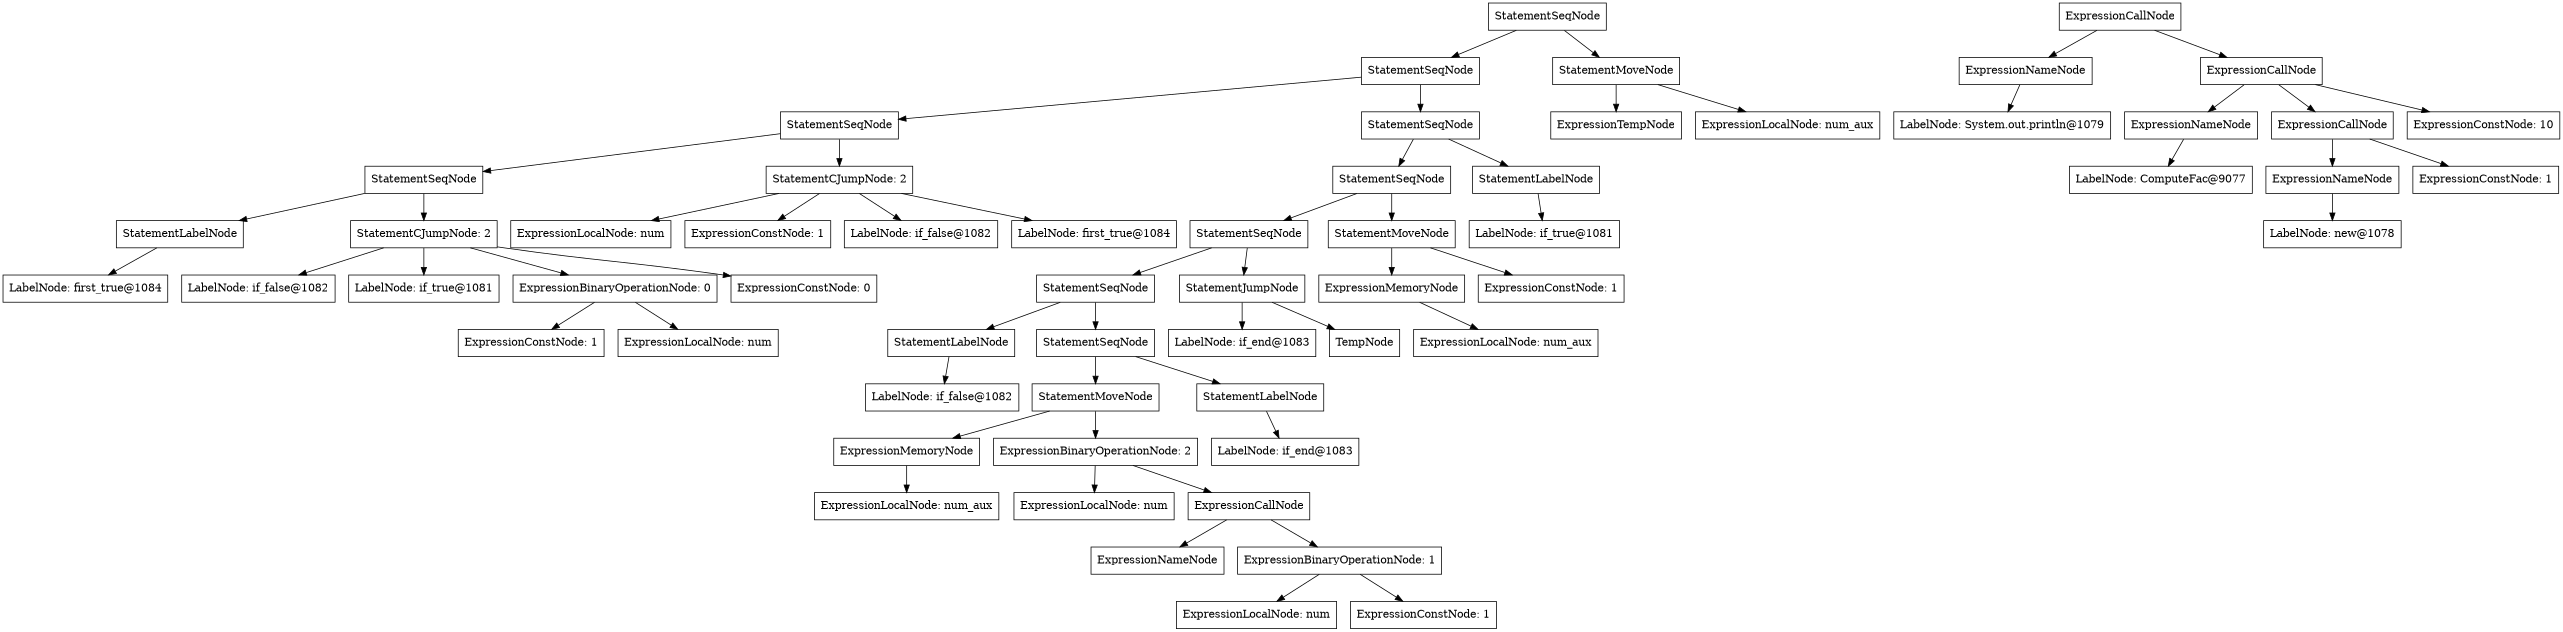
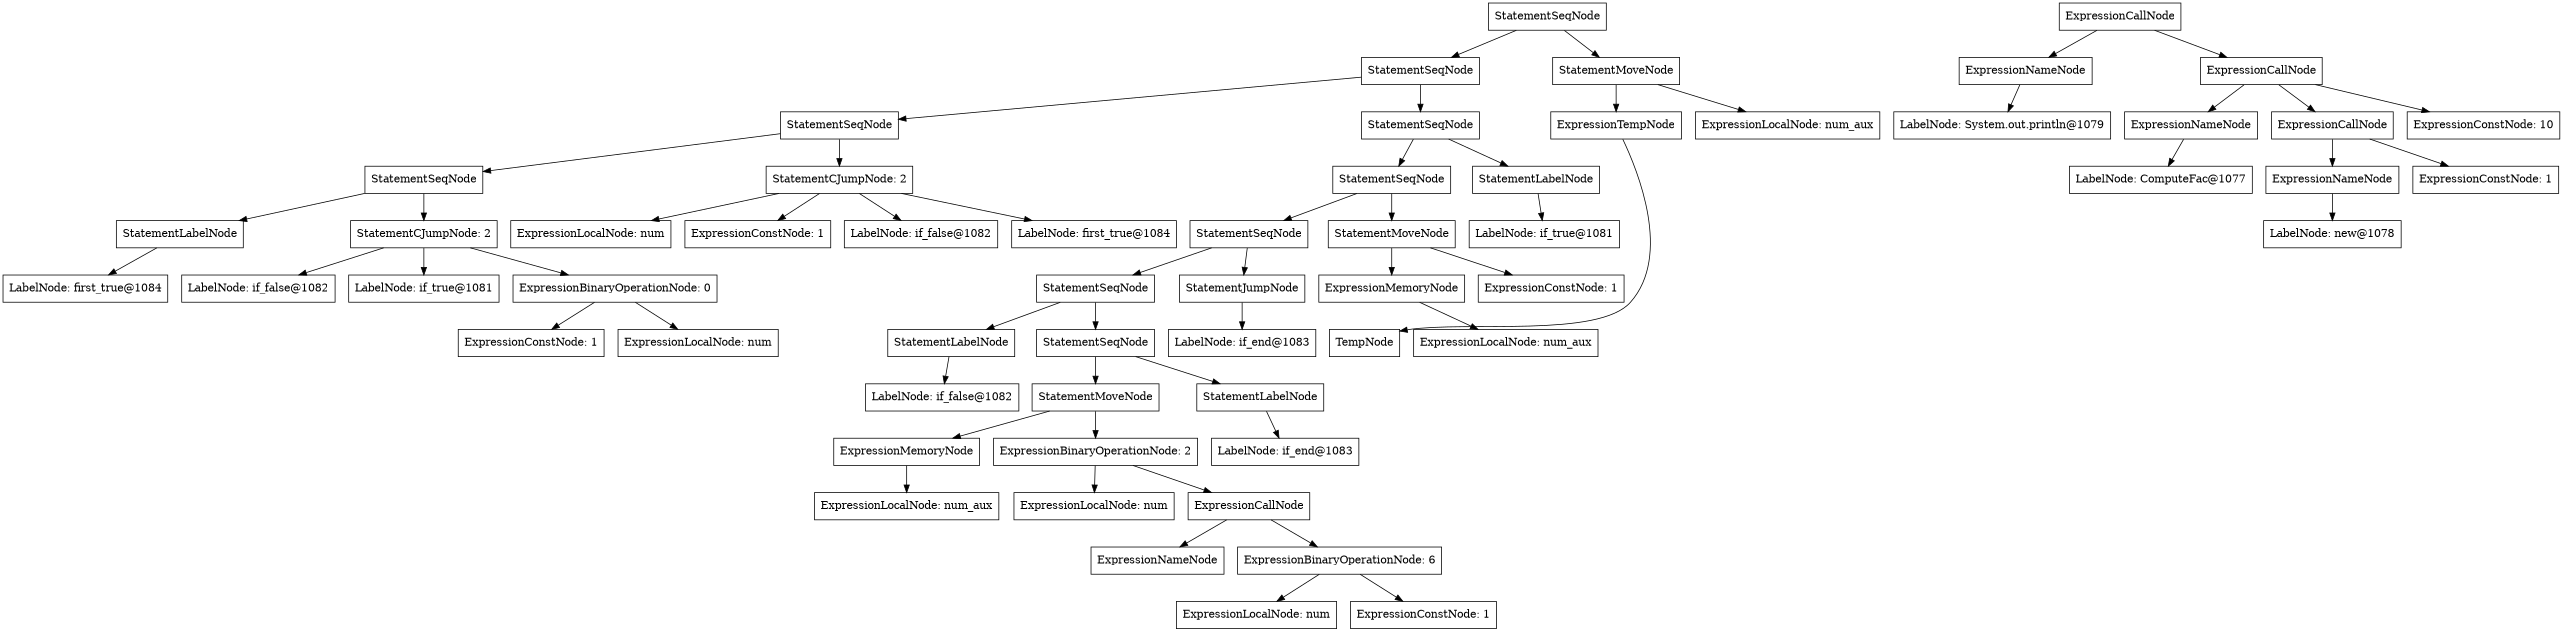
node "LabelNode: ComputeFac@9077": label "LabelNode: ComputeFac@9077" -> "LabelNode: ComputeFac@1077"
node "ExpressionConstNode: 0": removed
edge "StatementJumpNode" -> "TempNode": now "ExpressionTempNode" -> "TempNode"
node "ExpressionBinaryOperationNode: 1": label "ExpressionBinaryOperationNode: 1" -> "ExpressionBinaryOperationNode: 6"
